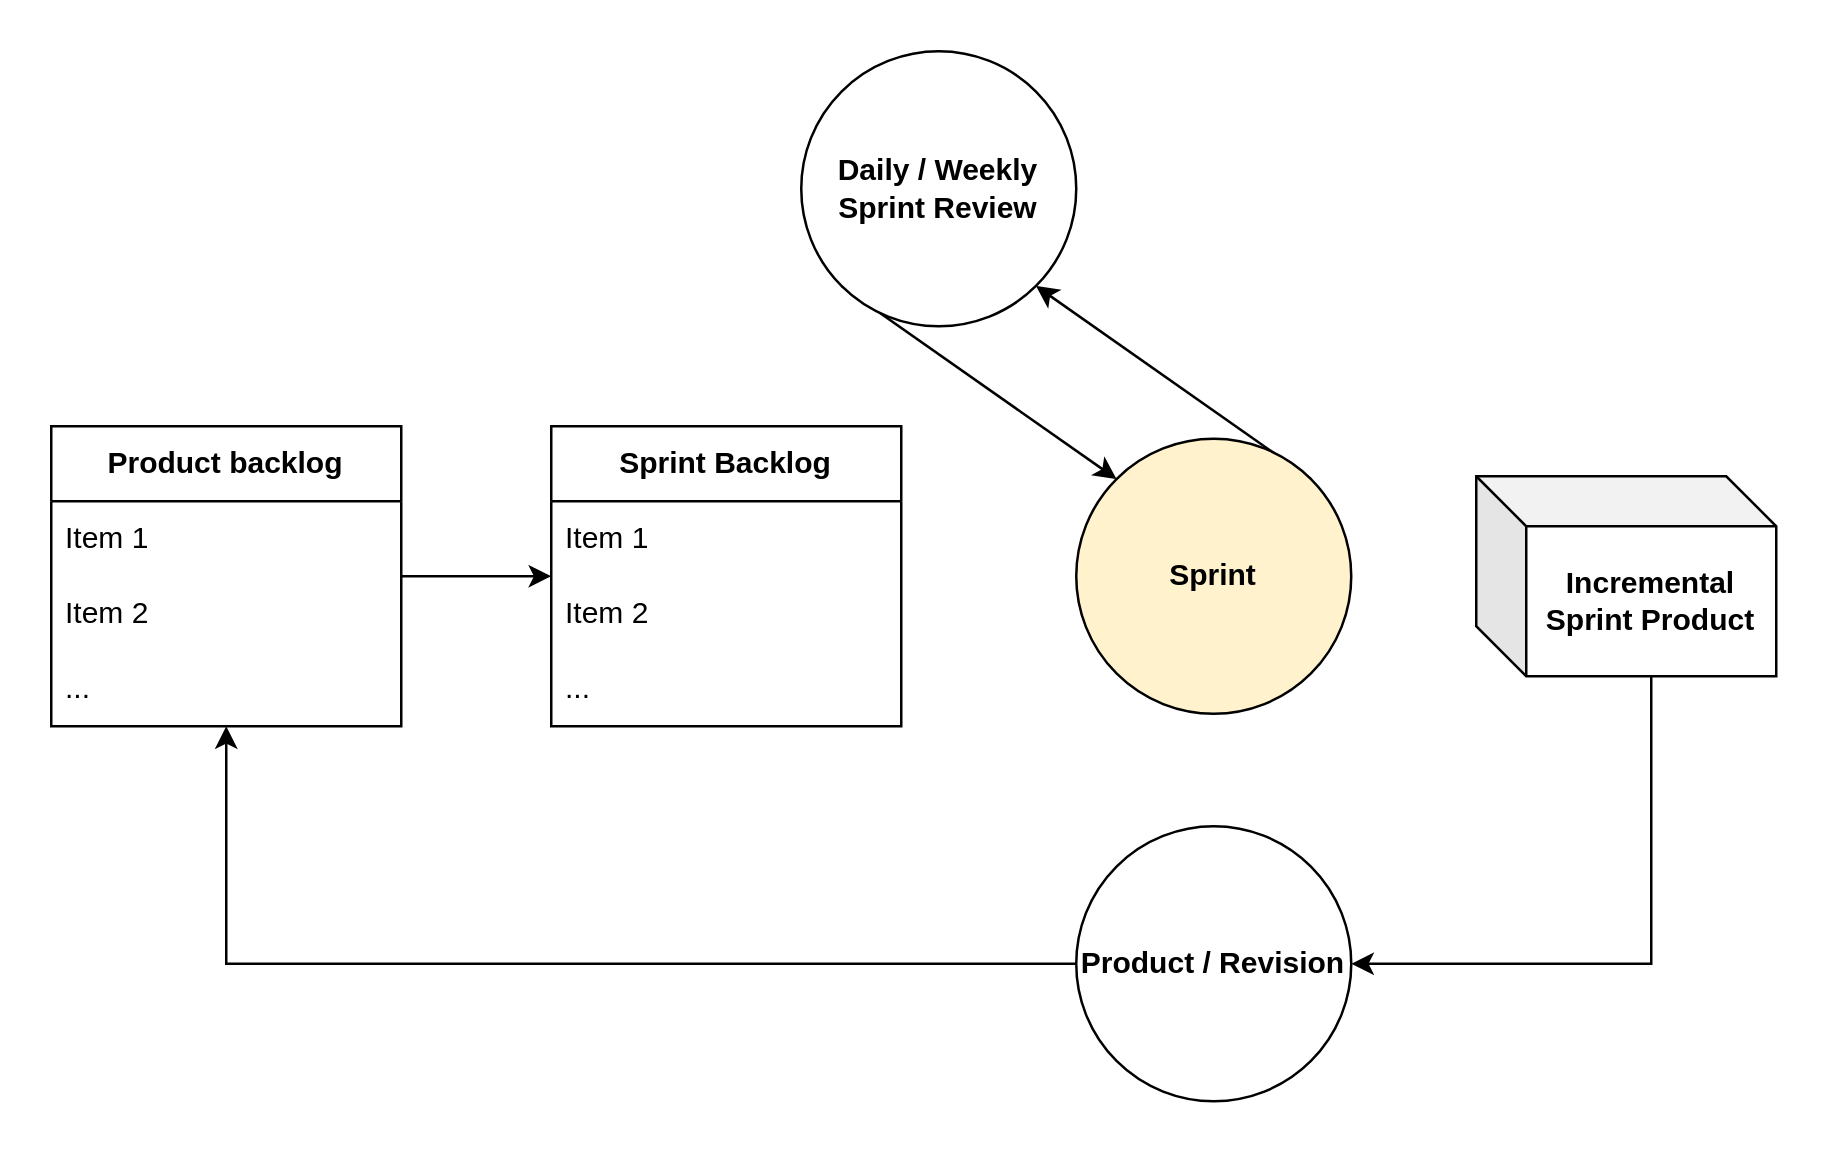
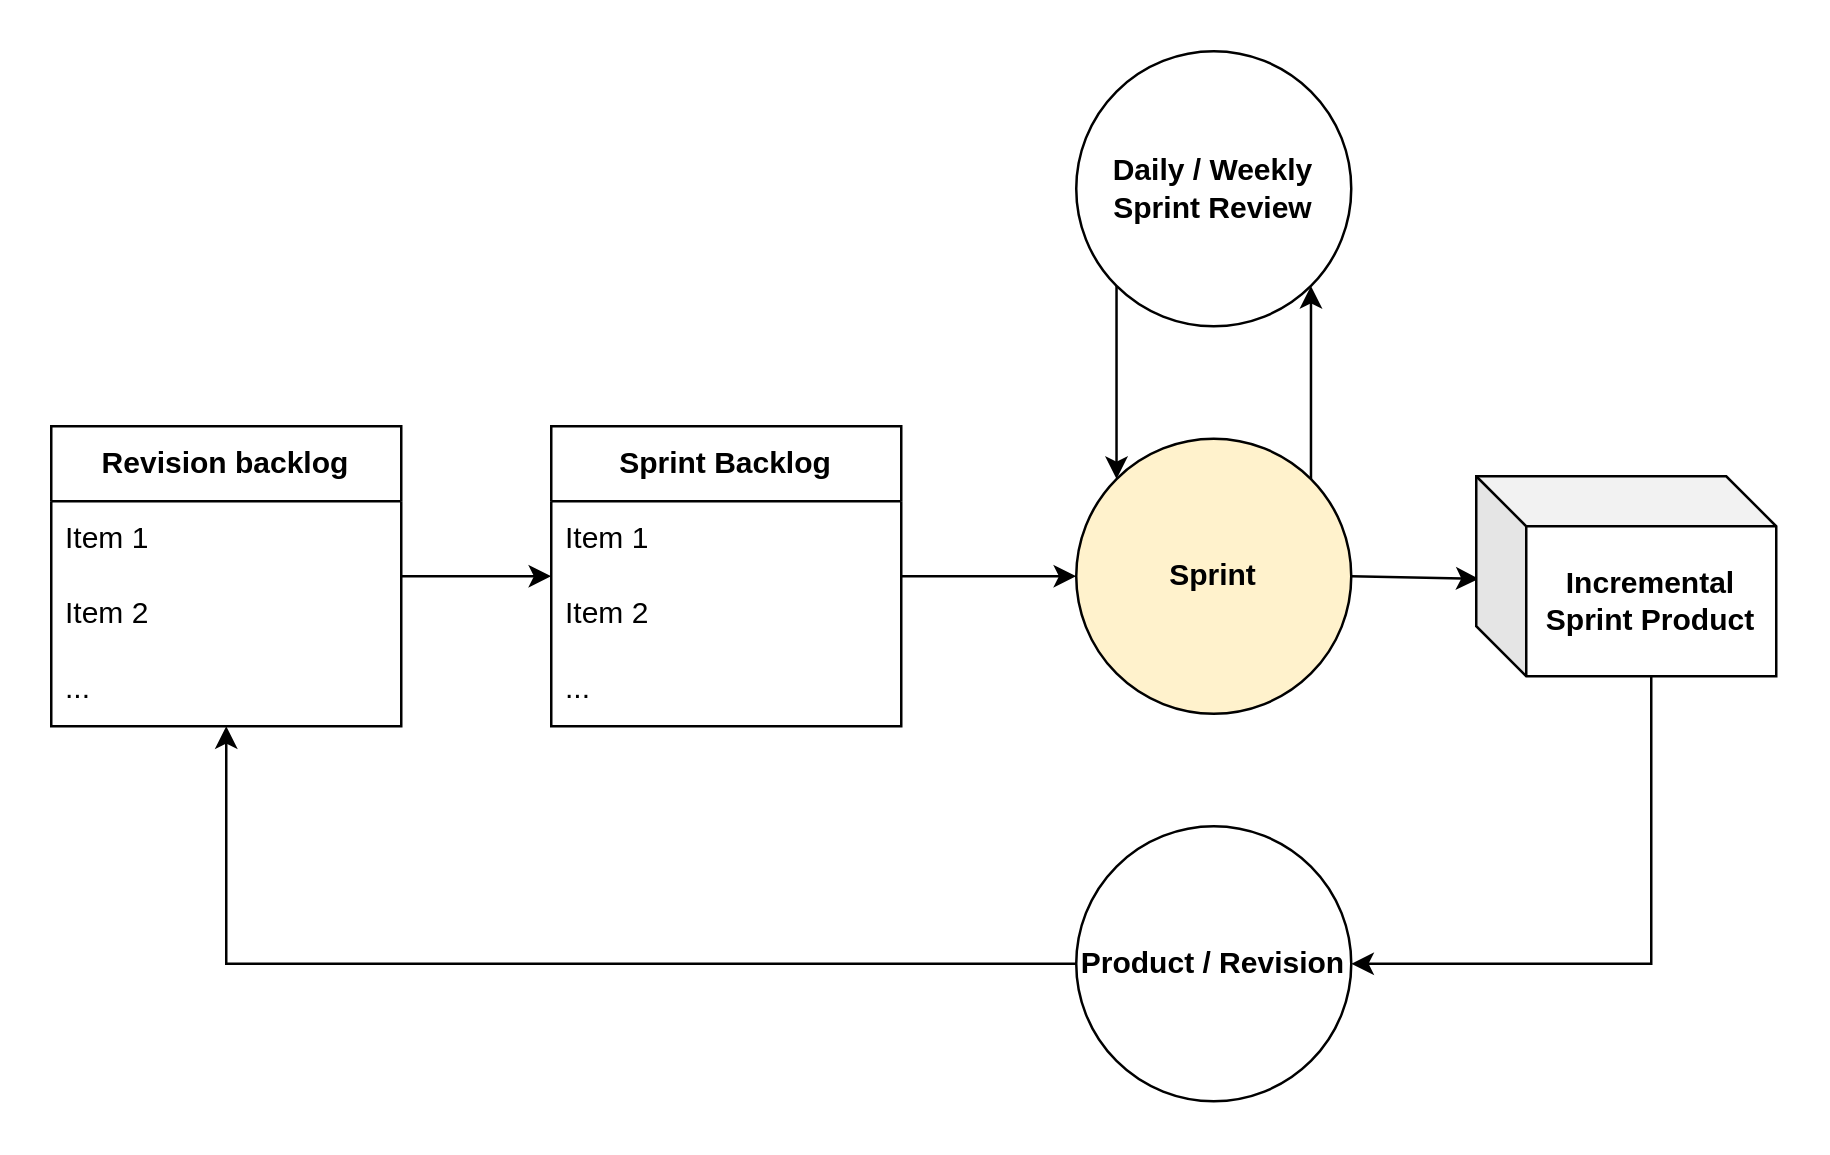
node "Daily / Weekly Sprint Review": moved (939, 189) -> (1214, 189)
node "Product backlog": label "Product backlog" -> "Revision backlog"
edge "Sprint Backlog" -> "Sprint": added
edge "Sprint" -> "Incremental Sprint Product": added
